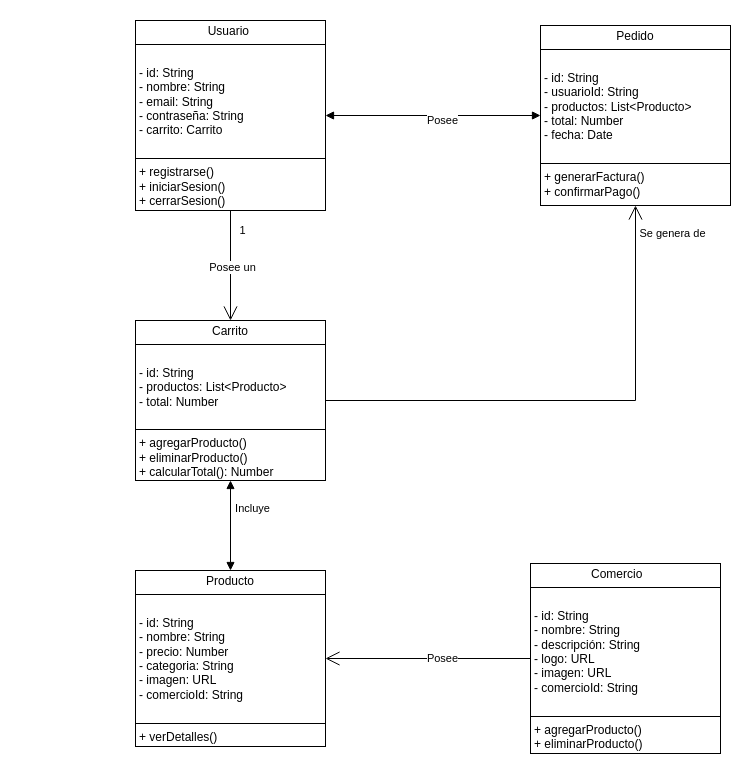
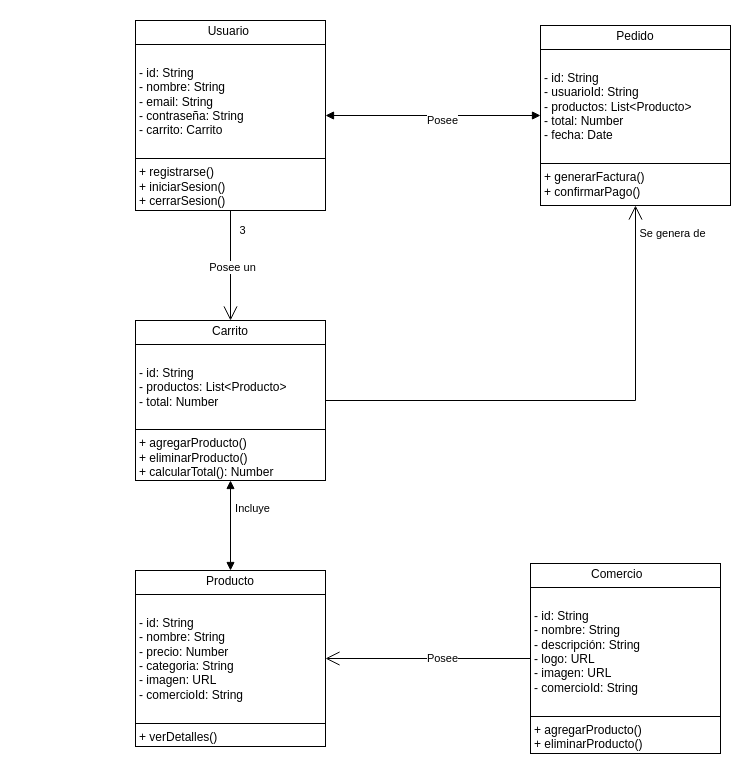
node "1": label "1" -> "3"
